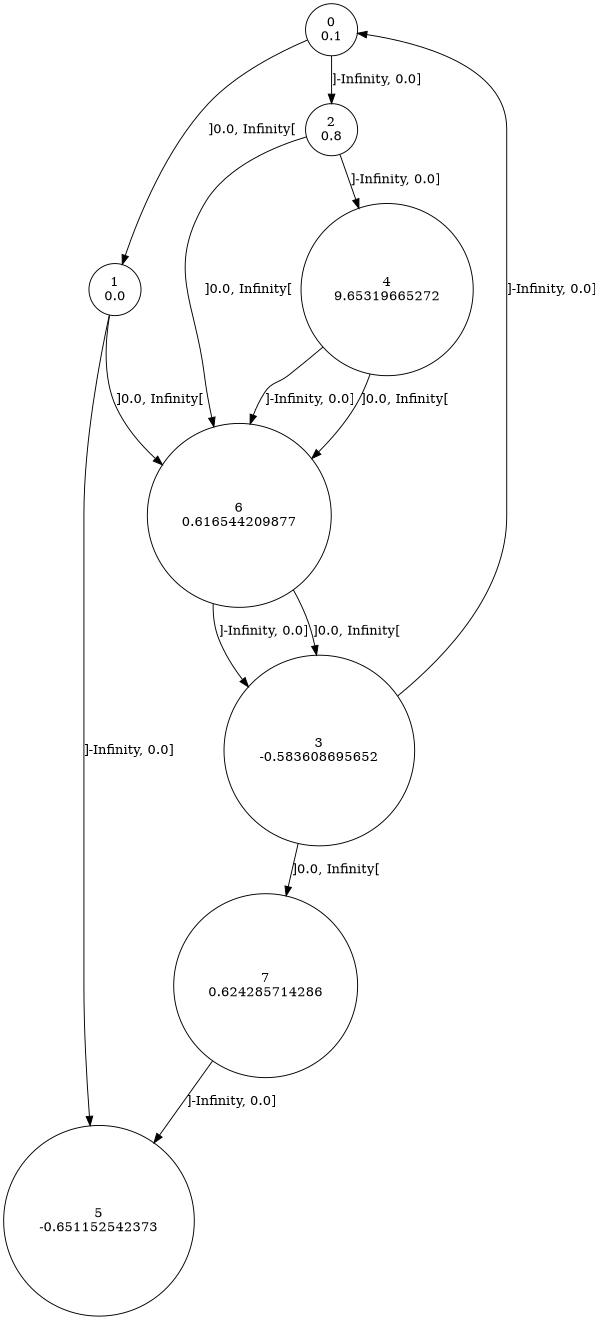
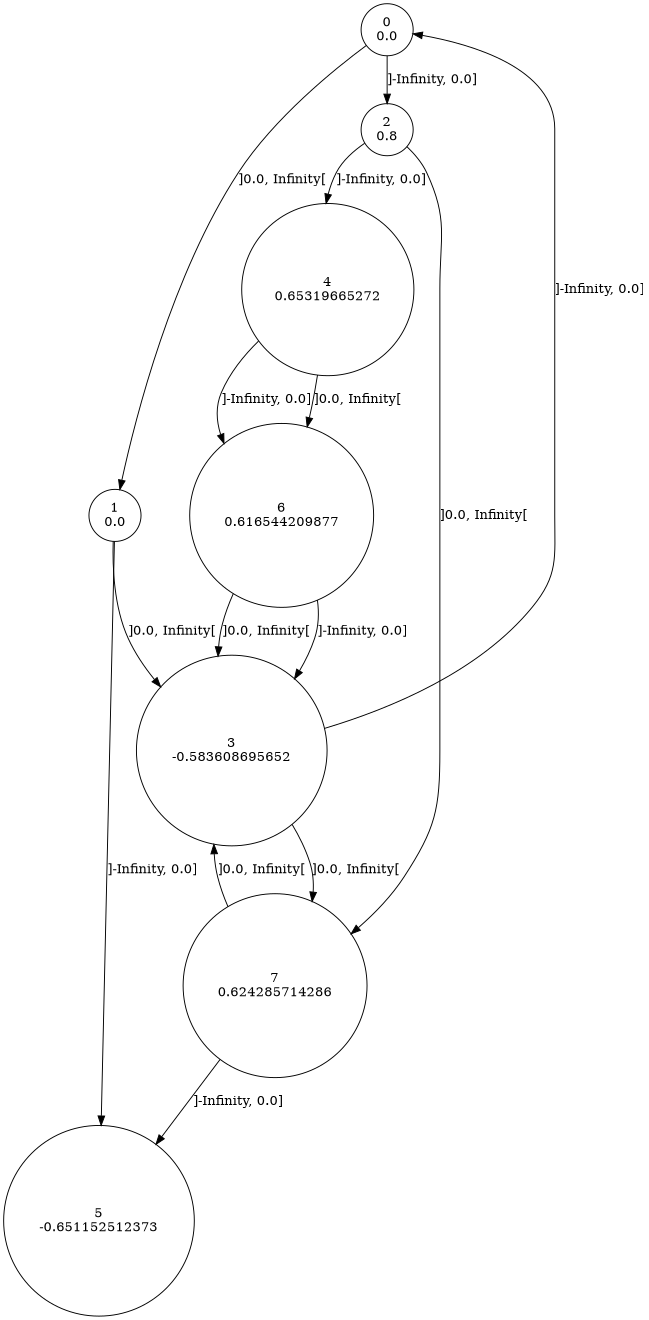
node "0 0.1": label "0 0.1" -> "0 0.0"
edge "2 0.8" -> "6 0.616544209877": now "2 0.8" -> "7 0.624285714286"
node "4 9.65319665272": label "4 9.65319665272" -> "4 0.65319665272"
edge "1 0.0" -> "6 0.616544209877": now "1 0.0" -> "3 -0.583608695652"
edge "7 0.624285714286" -> "3 -0.583608695652": added, label "]0.0, Infinity["
node "5 -0.651152542373": label "5 -0.651152542373" -> "5 -0.651152512373"
